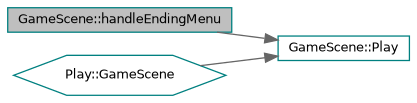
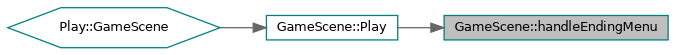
edge "GameScene::handleEndingMenu" -> "GameScene::Play": reversed
